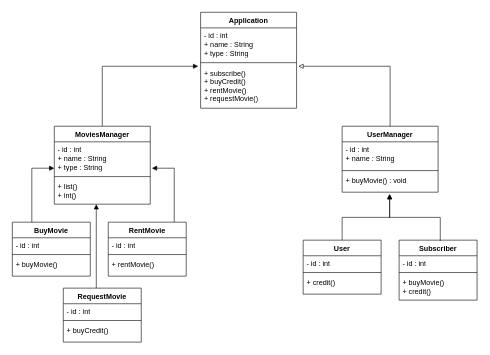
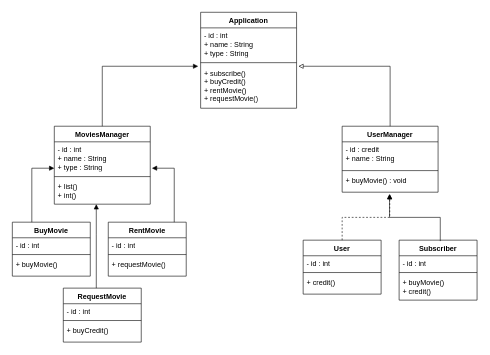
node "- id : int + name : String": label "- id : int + name : String" -> "- id : credit + name : String"
edge "User" -> "+ buyMovie() : void": style solid -> dashed
node "+ rentMovie()": label "+ rentMovie()" -> "+ requestMovie()"
